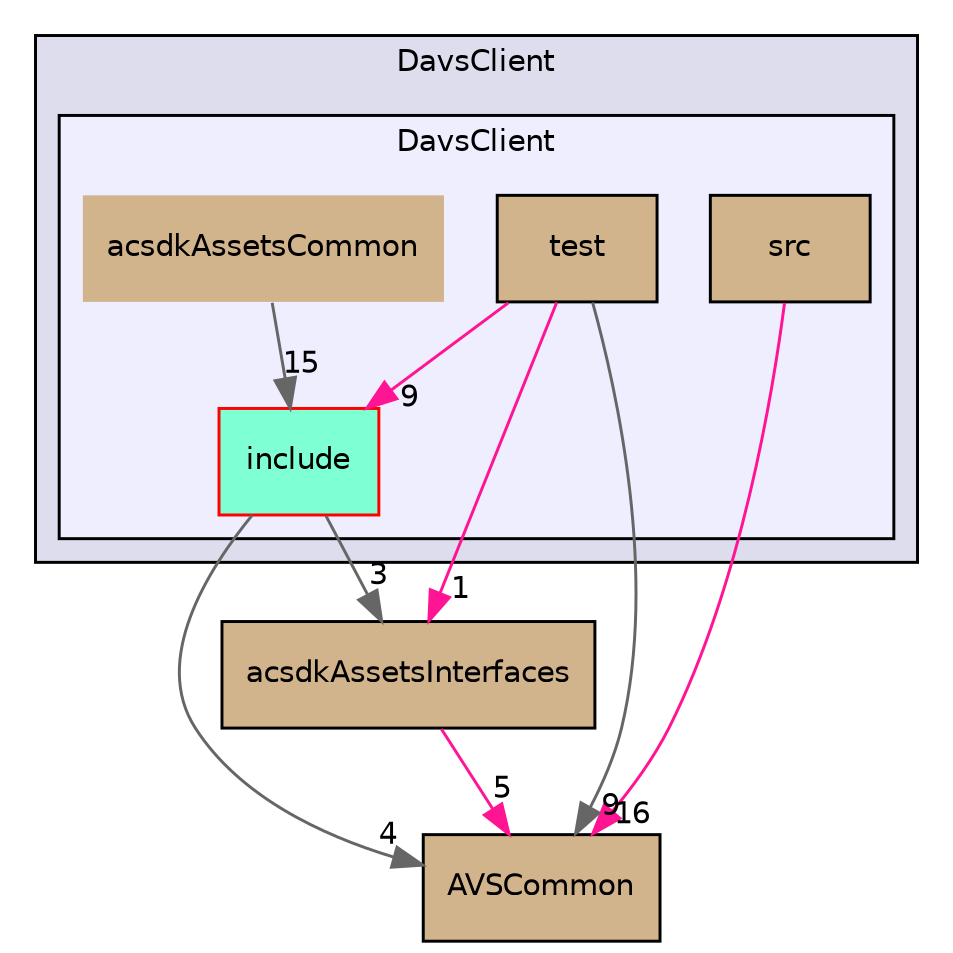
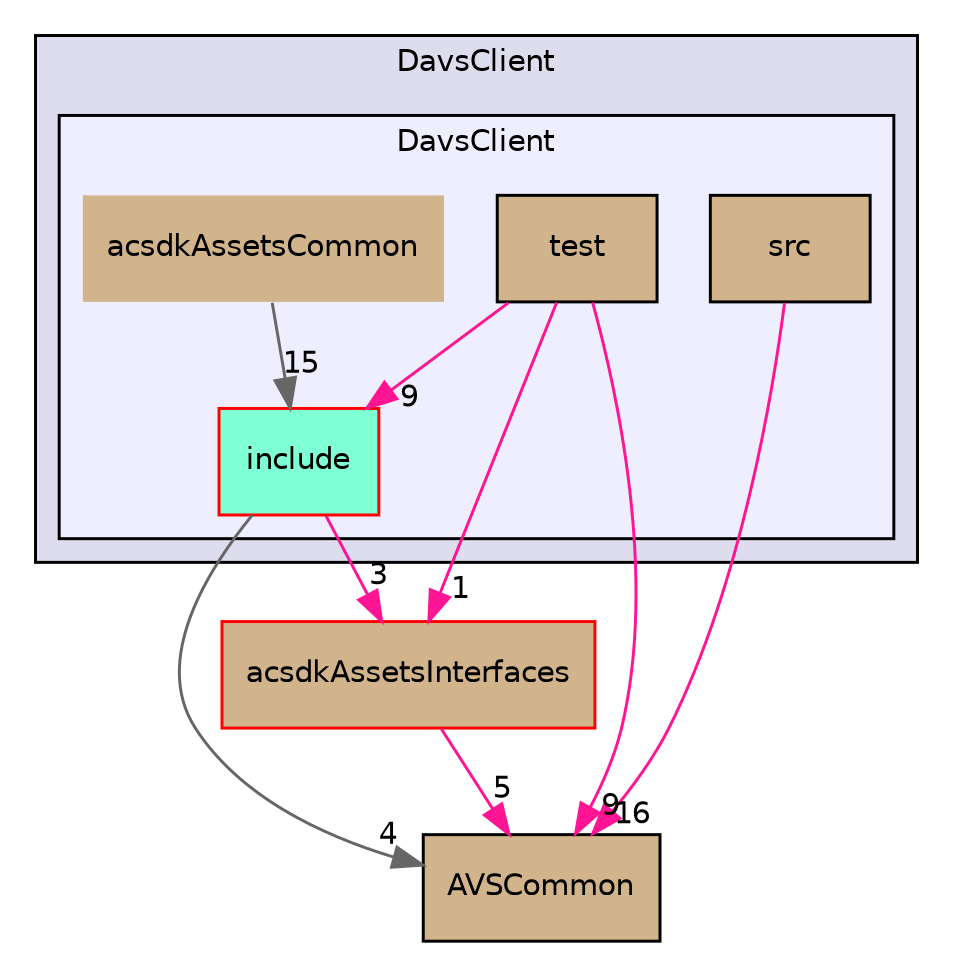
edge "include" -> "acsdkAssetsInterfaces": color gray40 -> deeppink
edge "test" -> "AVSCommon": color gray40 -> deeppink
node "acsdkAssetsInterfaces": color black -> red
